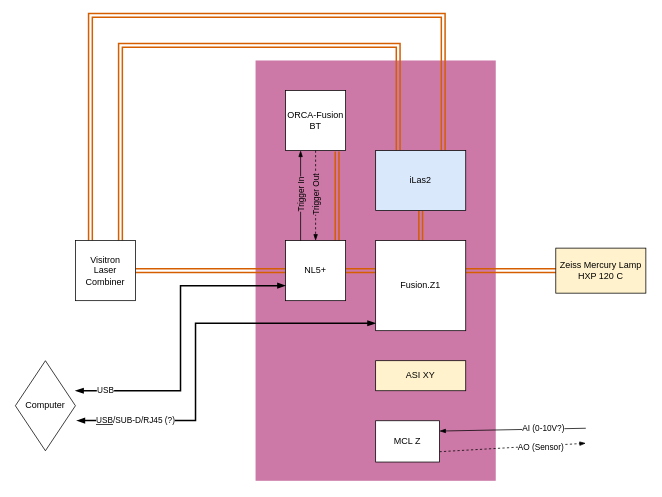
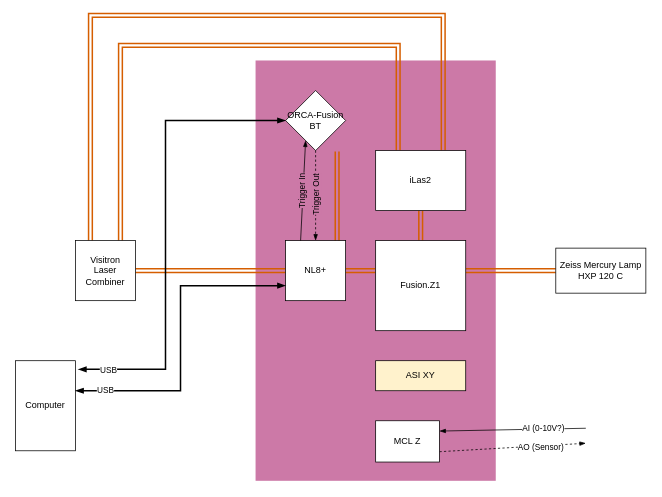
node "ORCA-Fusion BT": shape rectangle -> diamond
node "iLas2": fillcolor #dae8fc -> #ffffff
edge "ORCA-Fusion BT" -- "Computer": added, label "USB"
node "NL5+": label "NL5+" -> "NL8+"
node "Zeiss Mercury Lamp HXP 120 C": fillcolor #fff2cc -> #ffffff
edge "Fusion.Z1" -- "Computer": removed, label "USB/SUB-D/RJ45 (?)"
node "Computer": shape diamond -> rectangle
